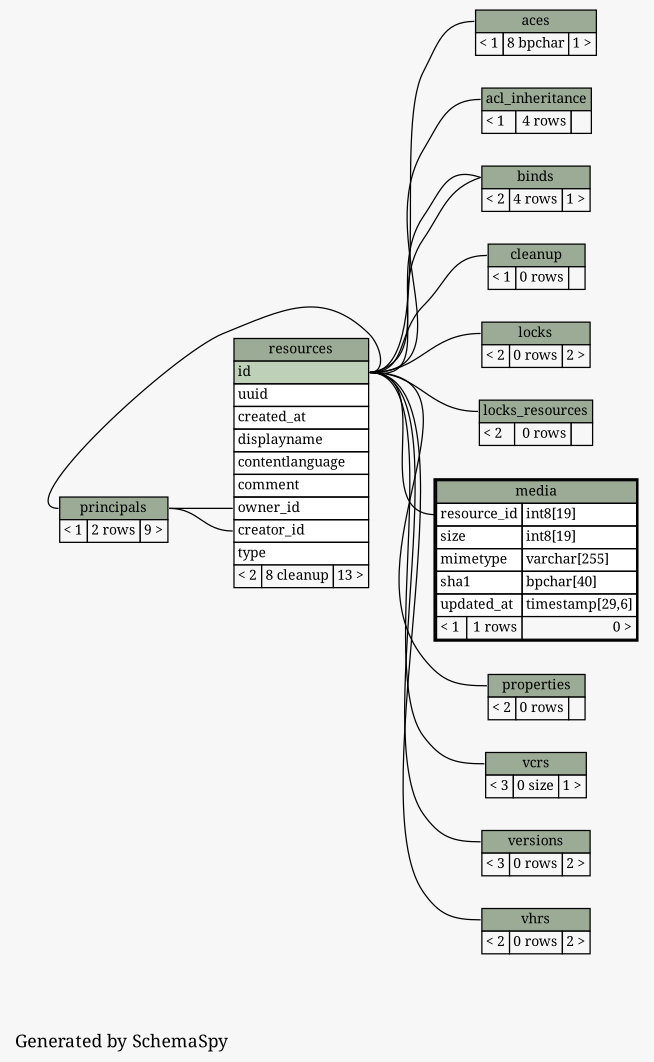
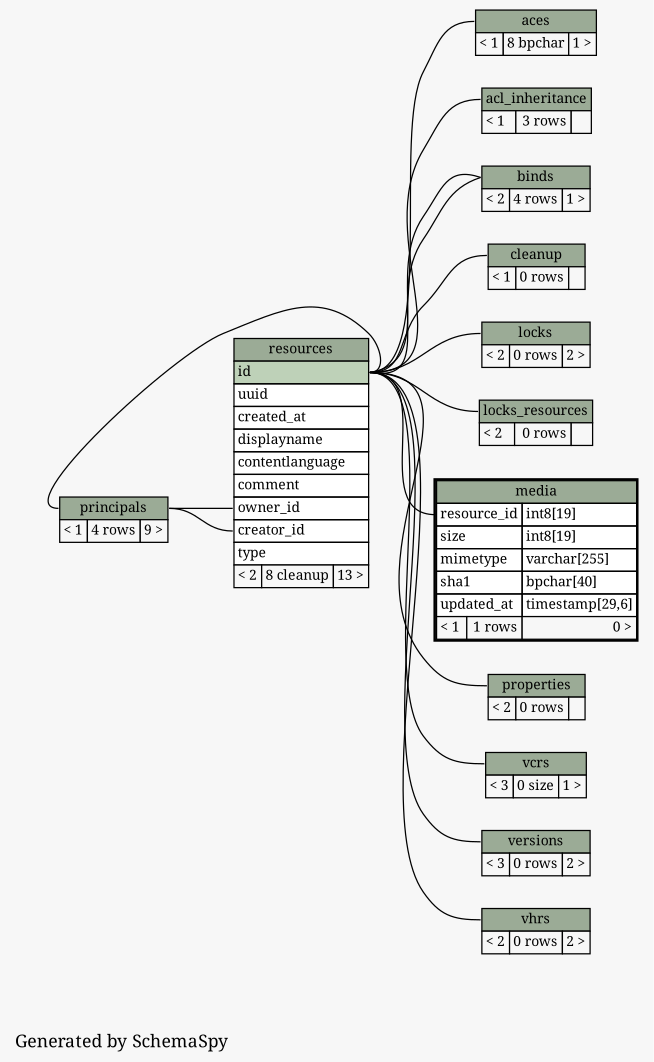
node "acl_inheritance": text "4 rows" -> "3 rows"
node "principals": text "2 rows" -> "4 rows"
